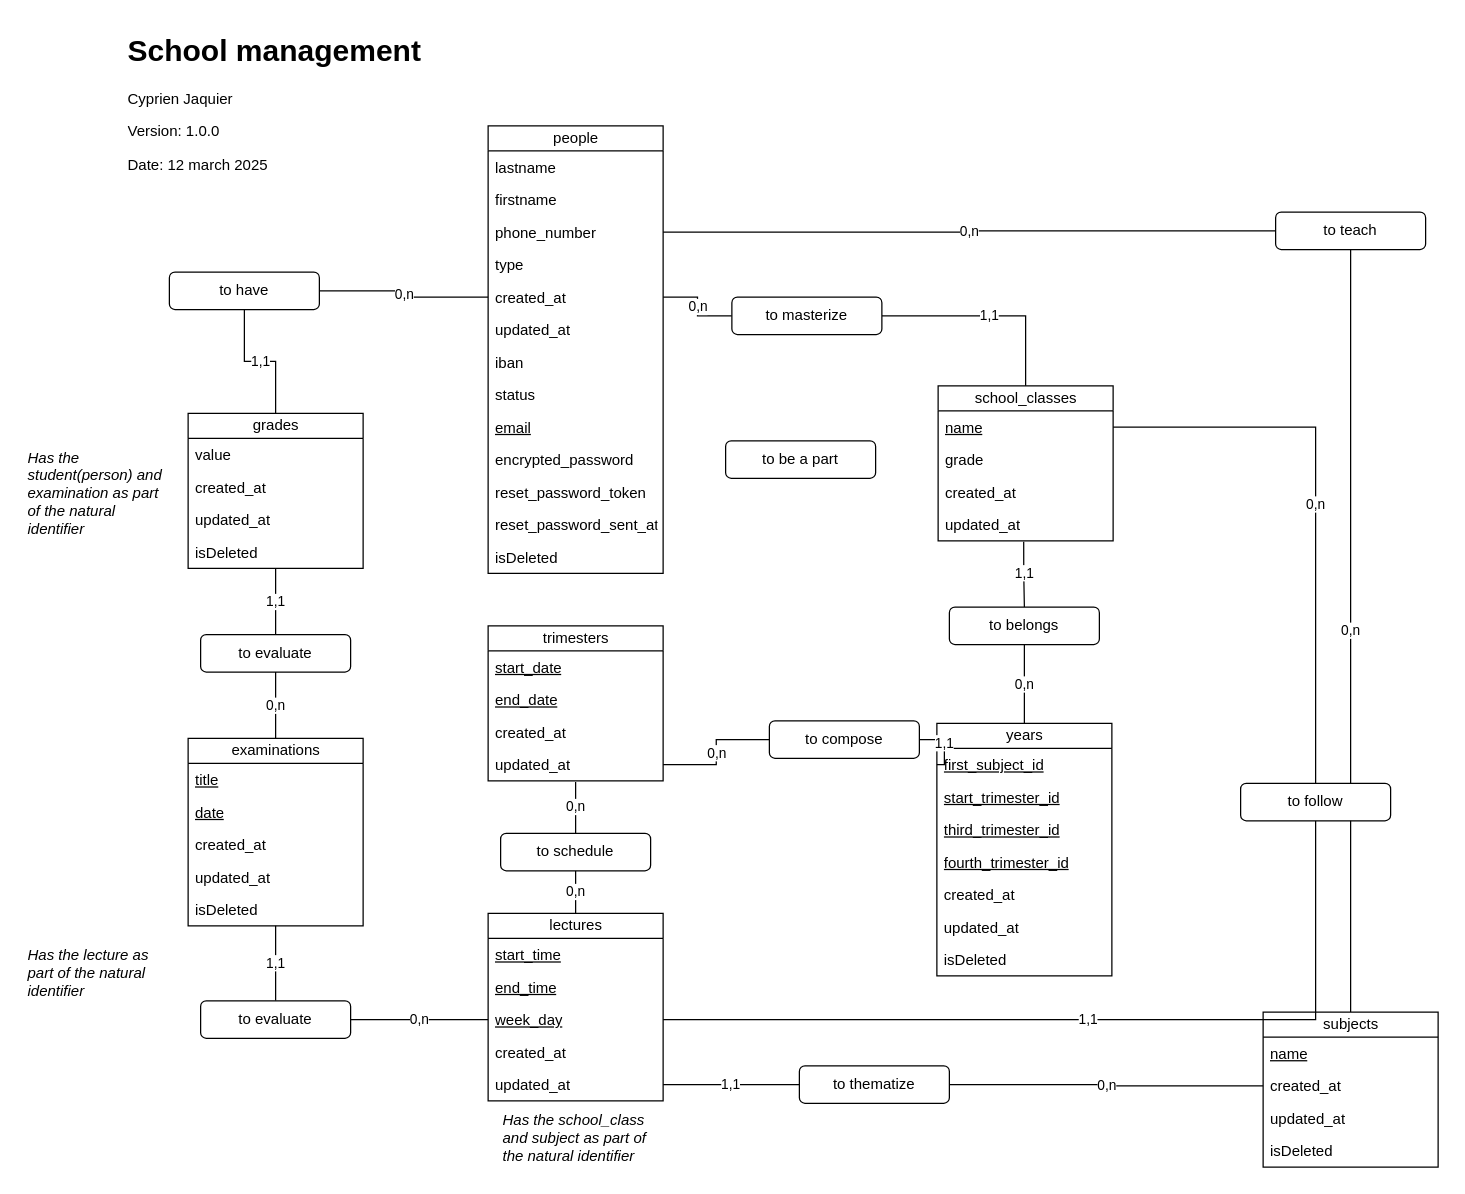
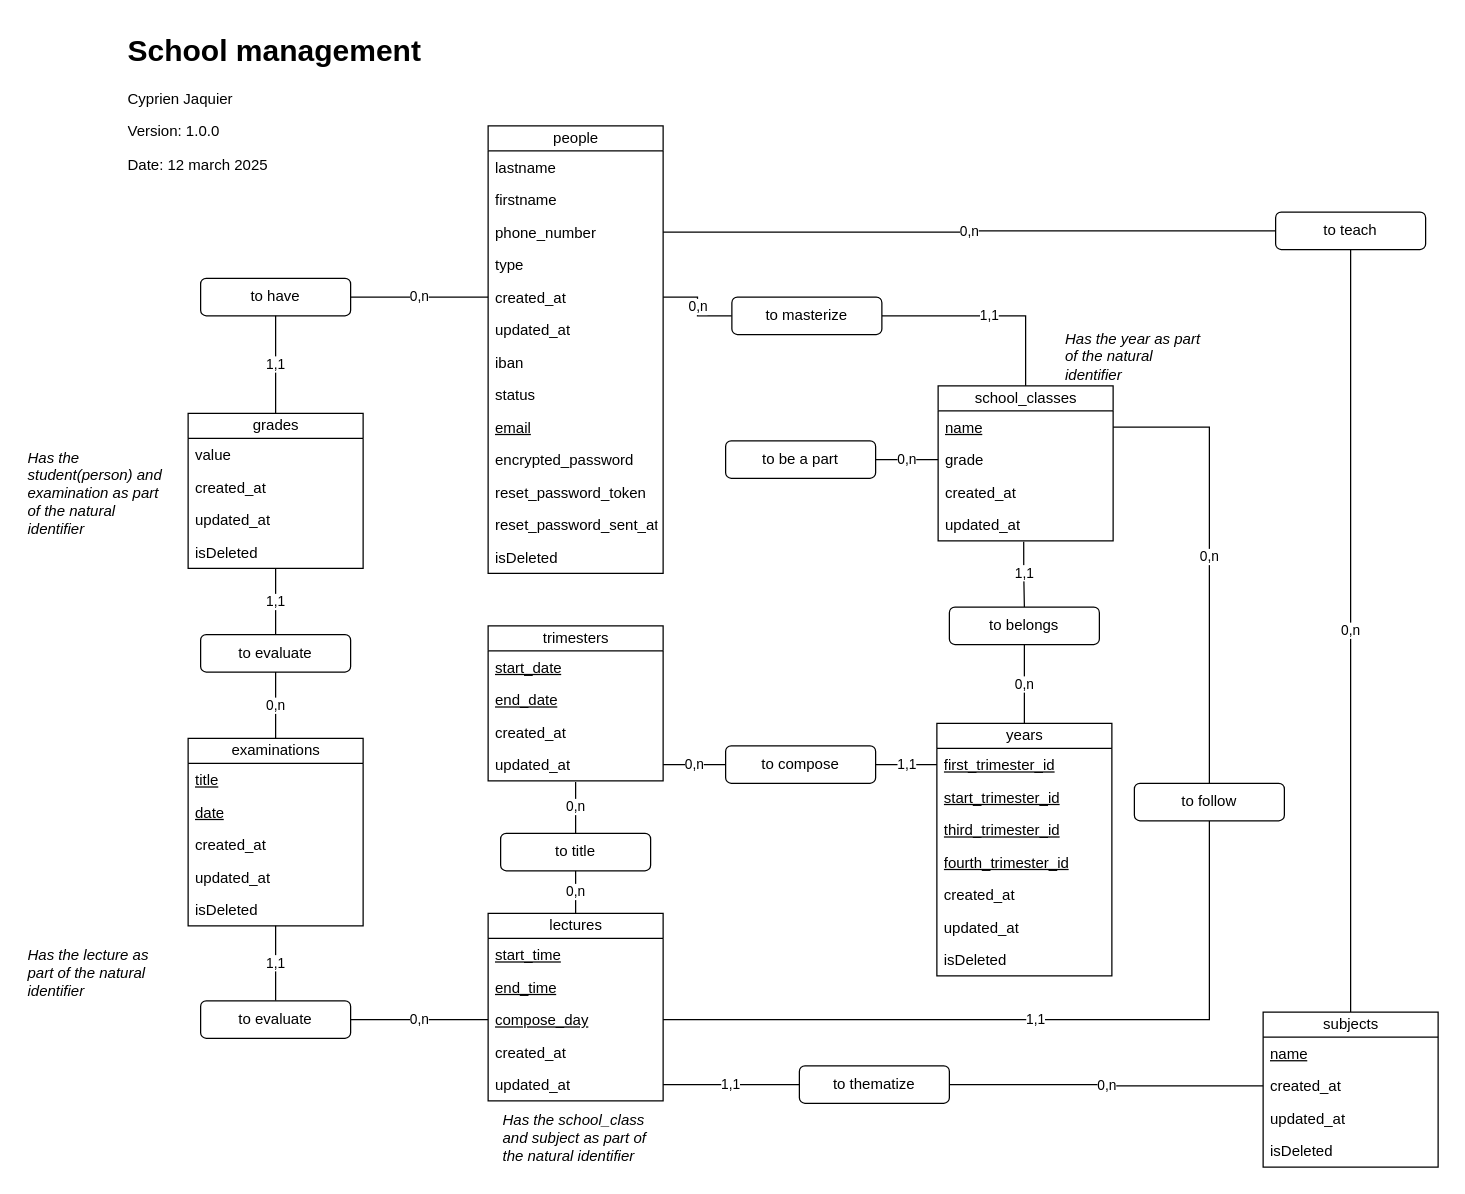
node "to have": moved (244, 291) -> (276, 297)
node "Has the year as part of the natural identifier": added
edge "to be a part" -- "grade": added, label "0,n"
node "to compose": moved (844, 739) -> (801, 764)
node "first_subject_id": label "first_subject_id" -> "first_trimester_id"
node "to follow": moved (1316, 802) -> (1209, 802)
node "to schedule": label "to schedule" -> "to title"
node "week_day": label "week_day" -> "compose_day"
